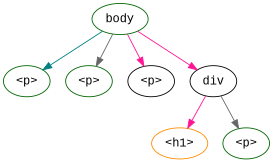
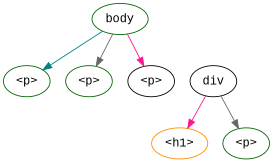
edge "body" -> "div": removed
